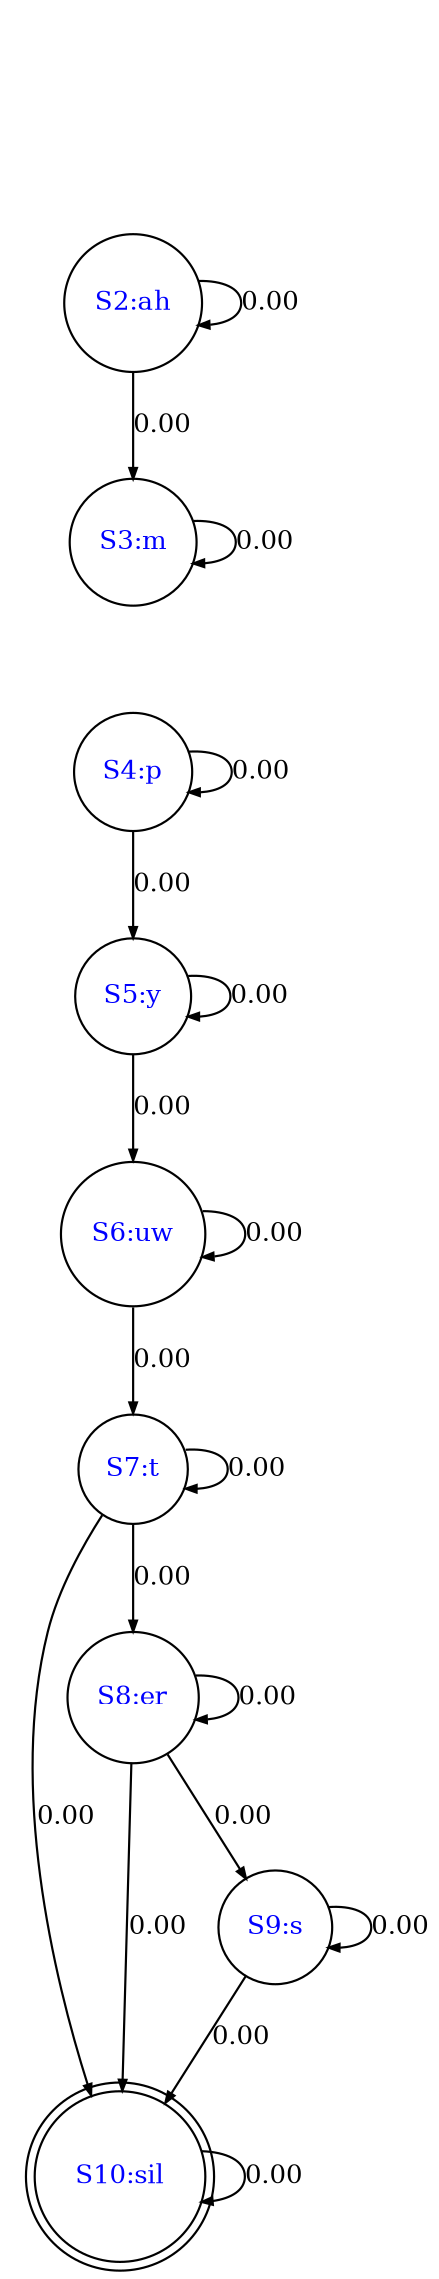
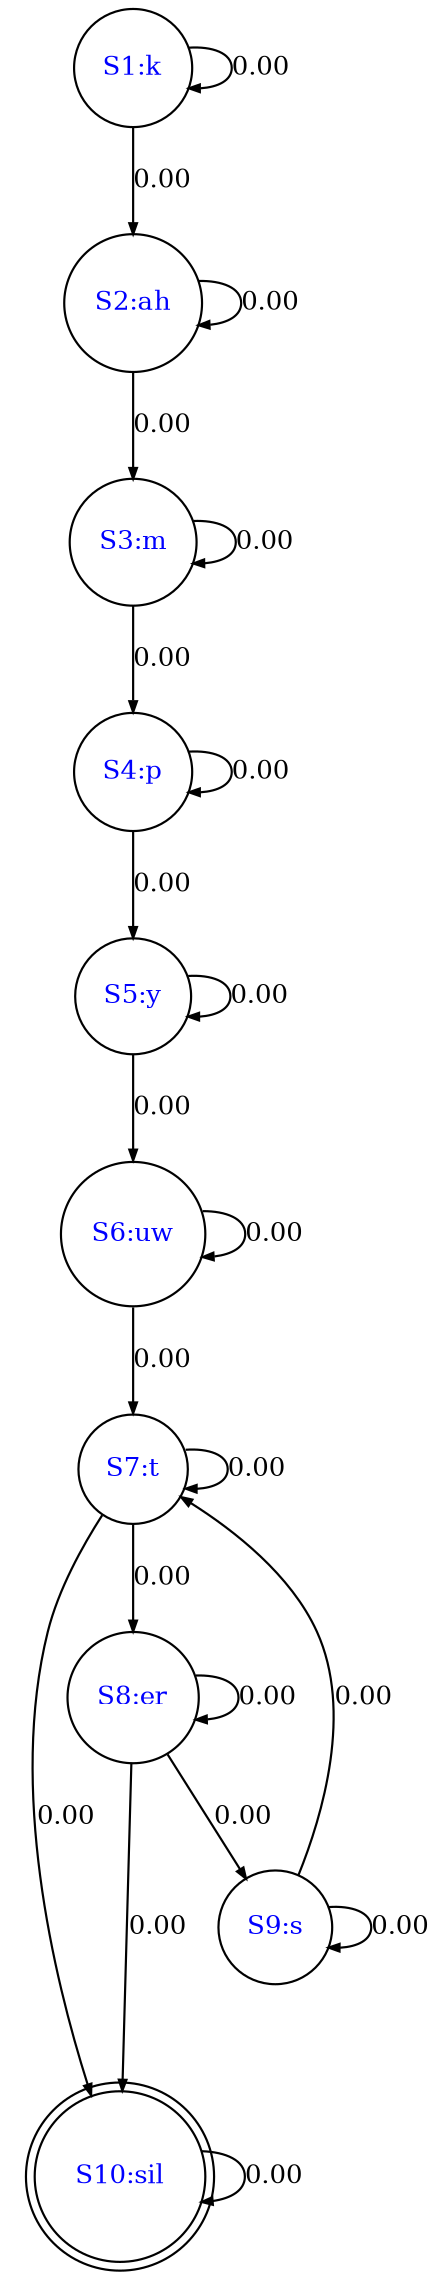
node "S1:k": added
edge "S3:m" -> "S4:p": added, label "0.00"
edge "S9:s" -> "S10:sil": now "S9:s" -> "S7:t"
